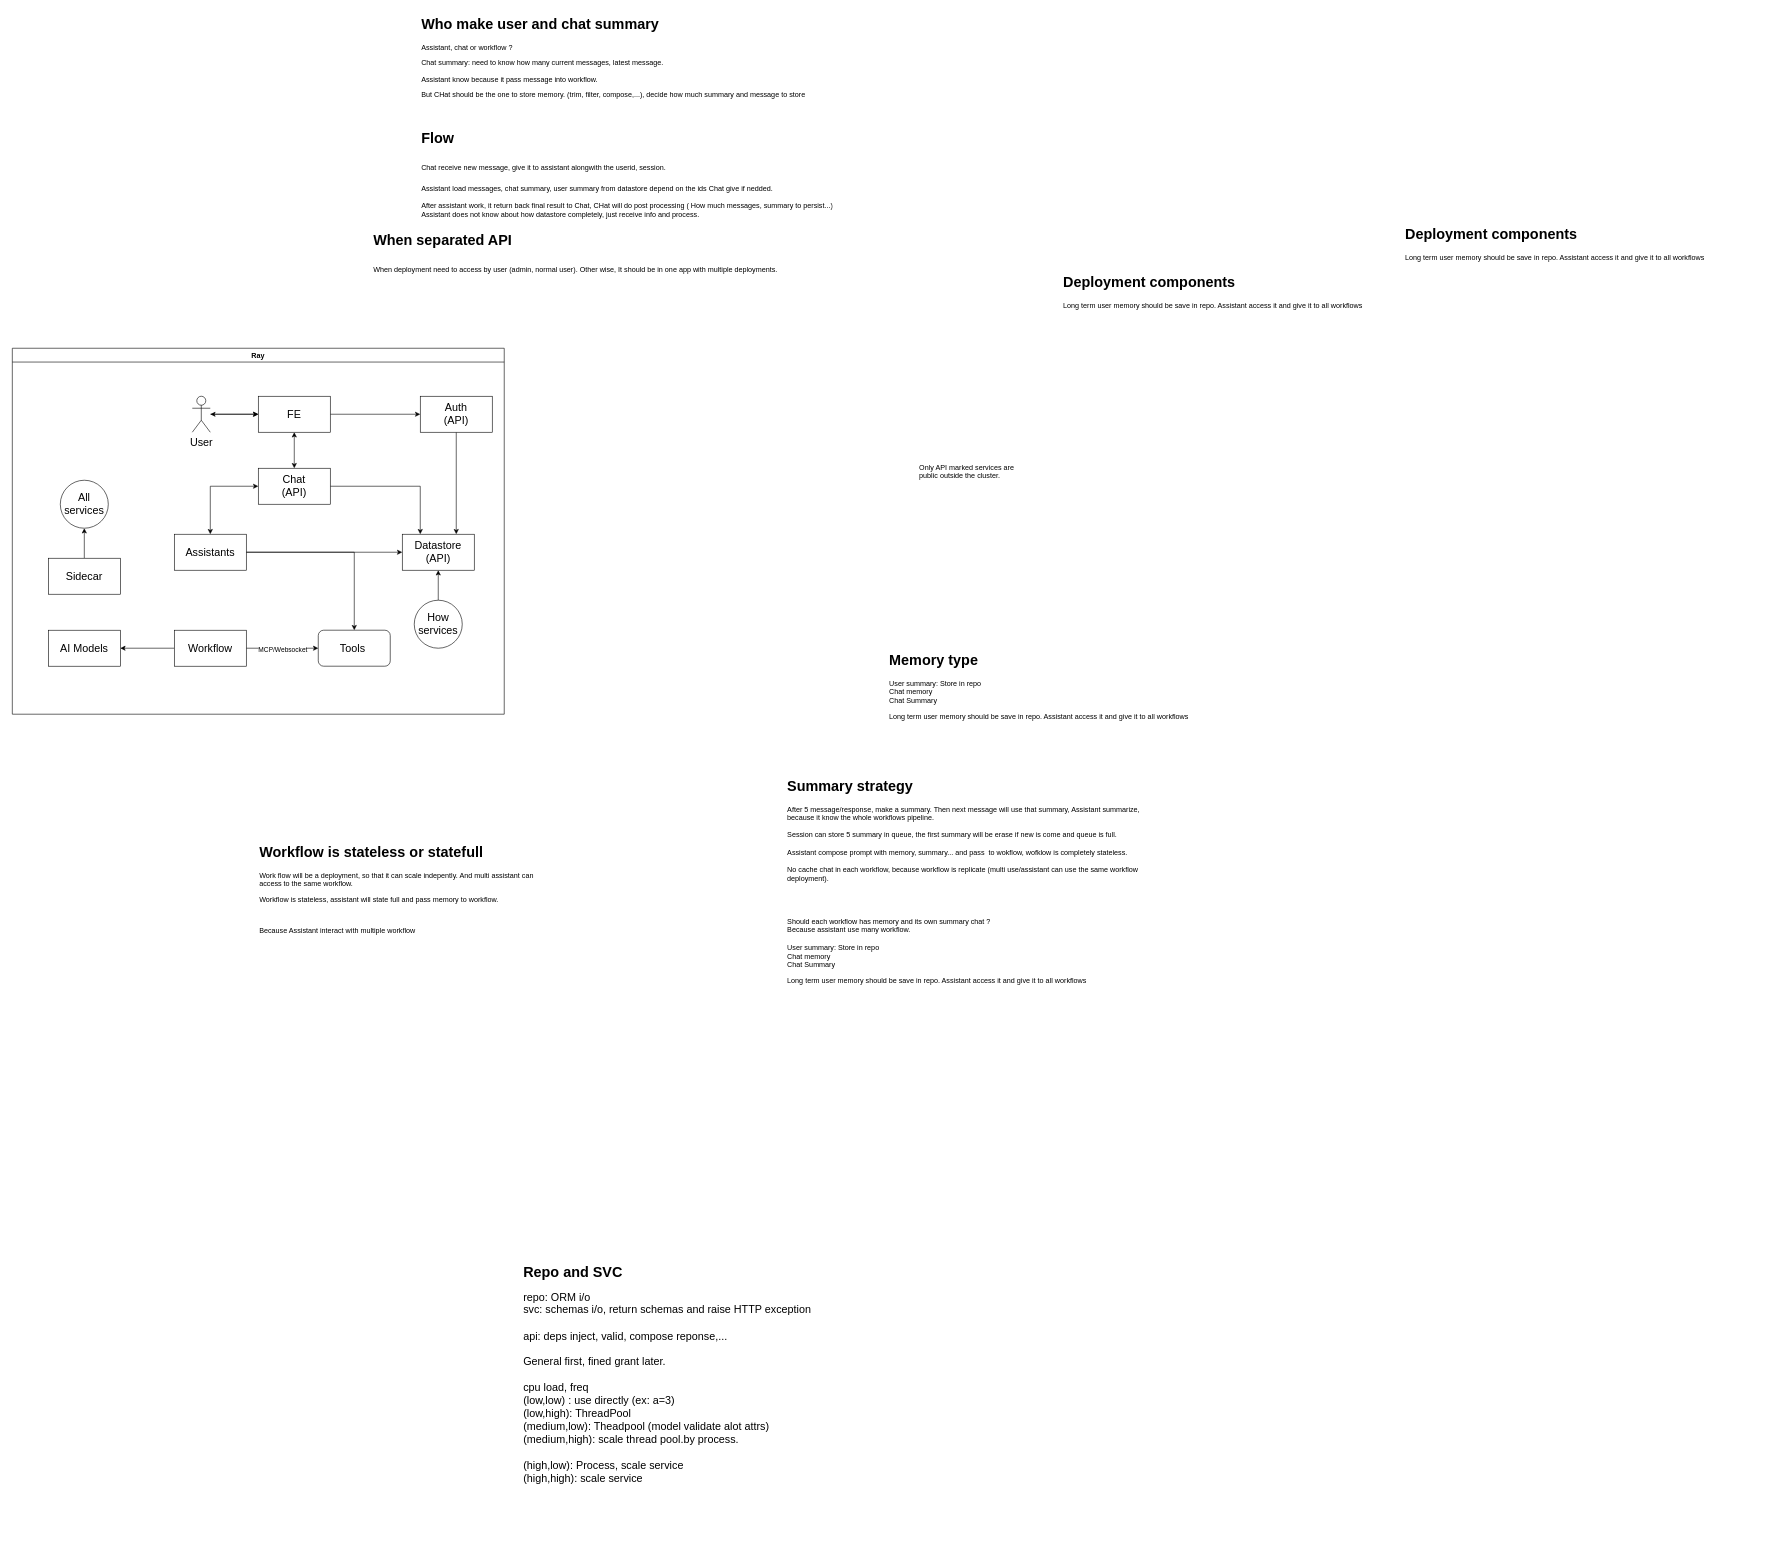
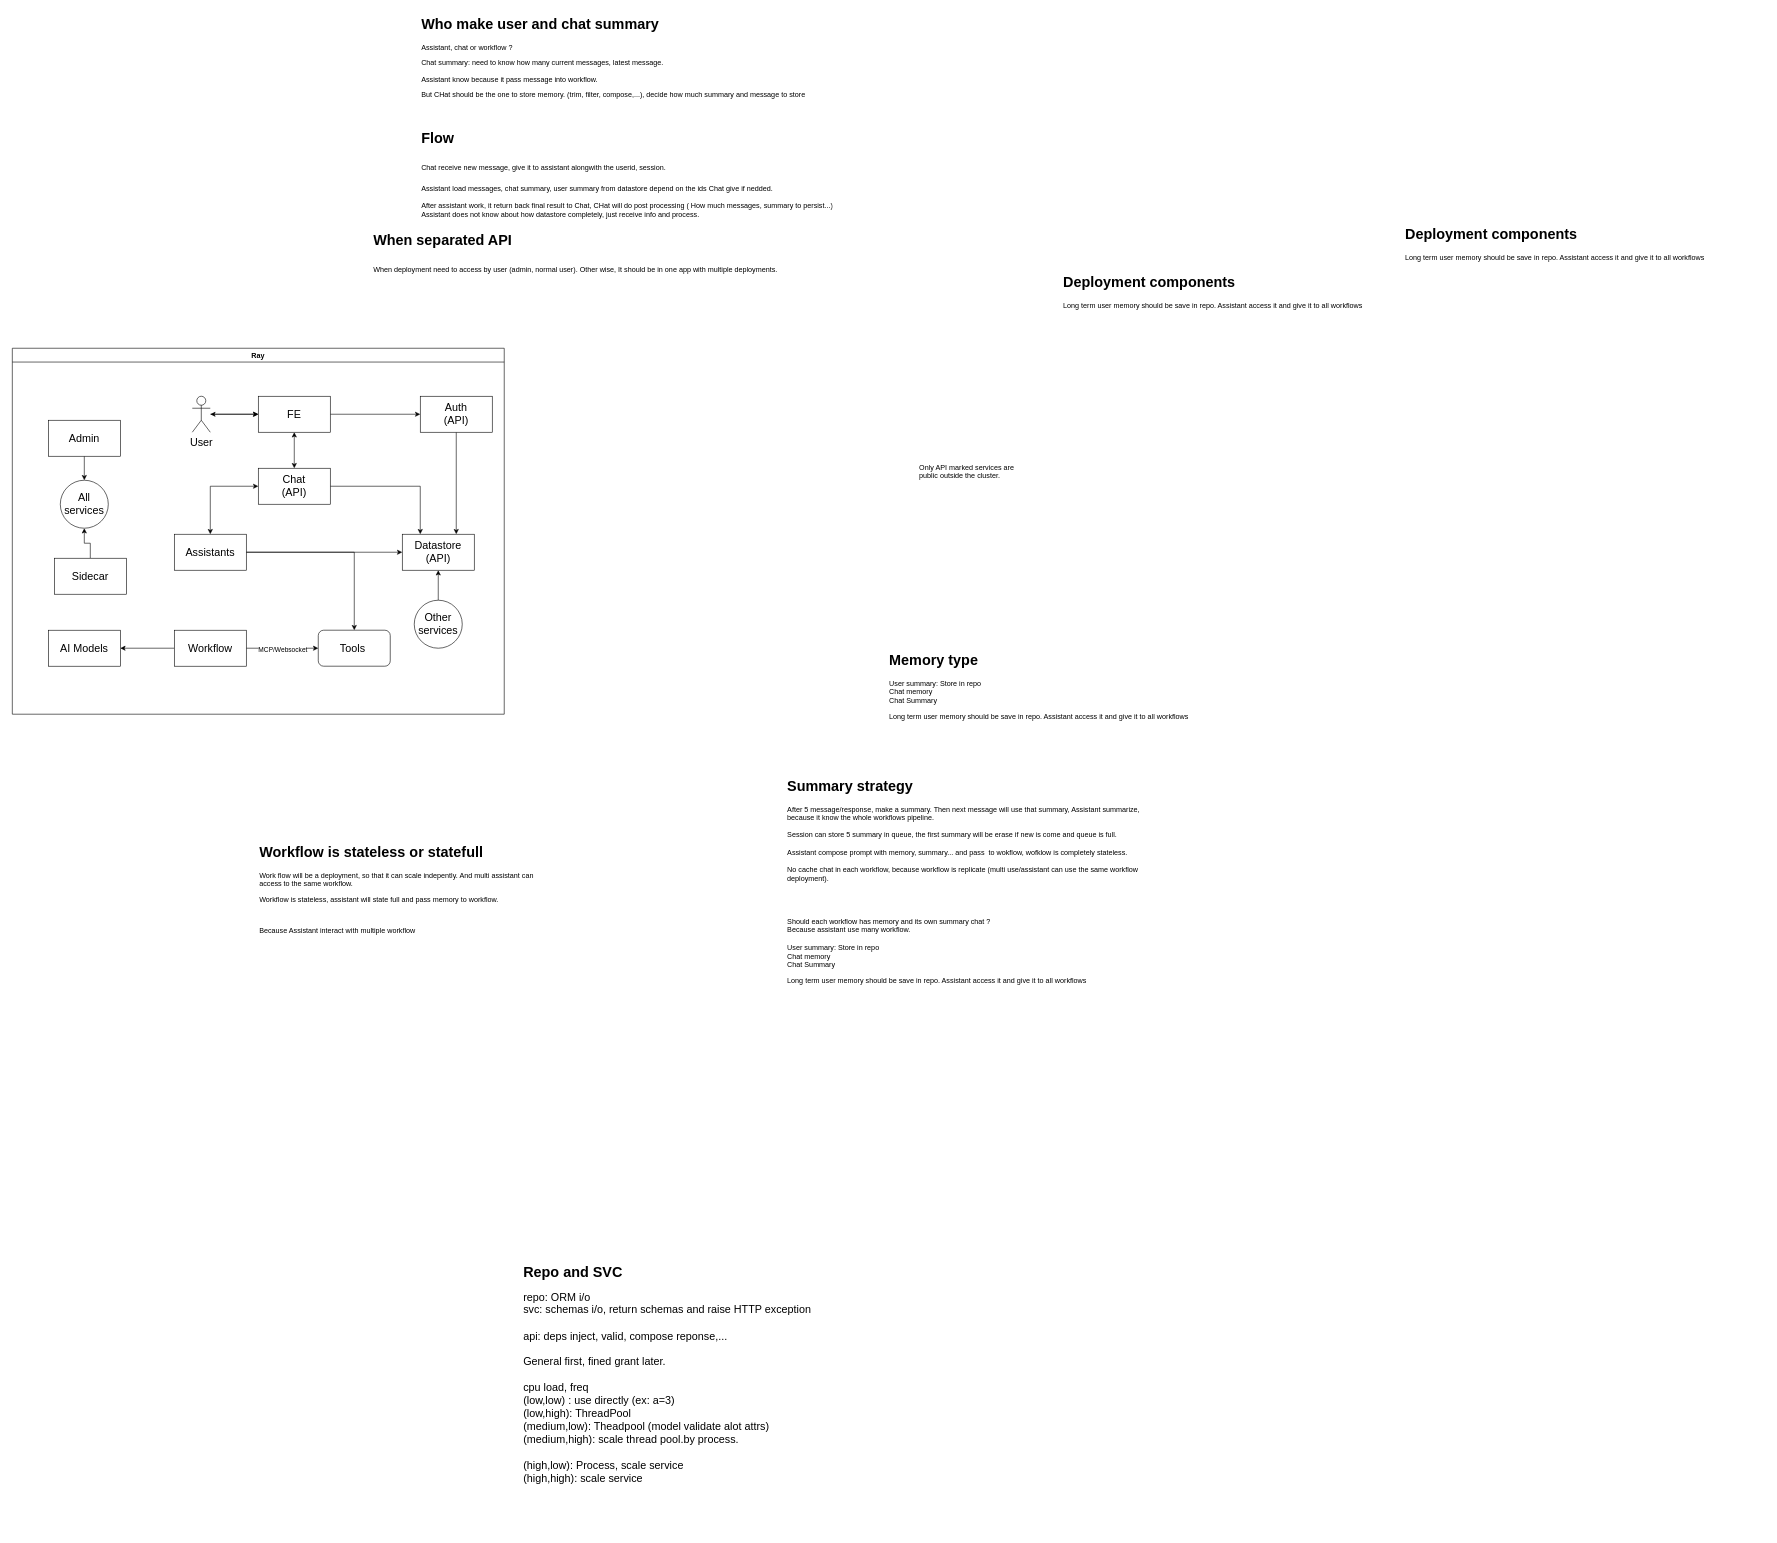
node "Admin": added
edge "Admin" -> "All services": added
node "Sidecar": moved (84, 576) -> (90, 576)
node "How services": label "How services" -> "Other services"
